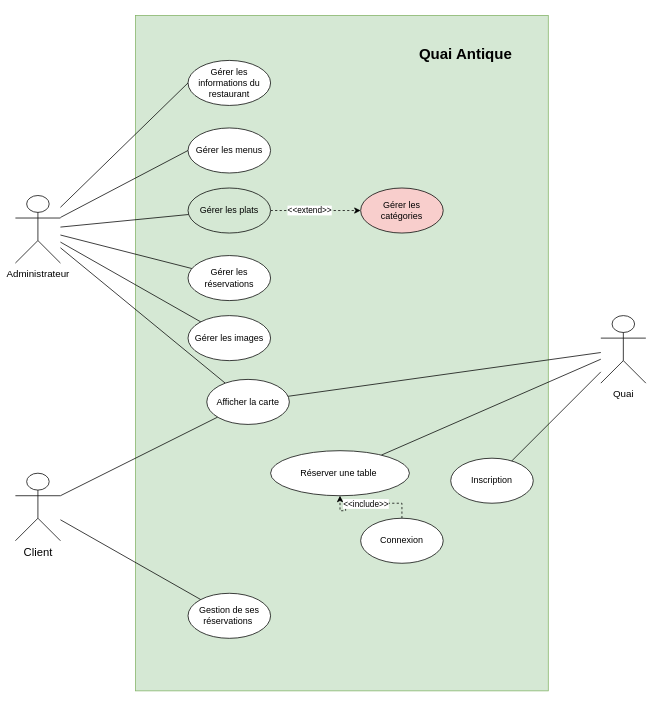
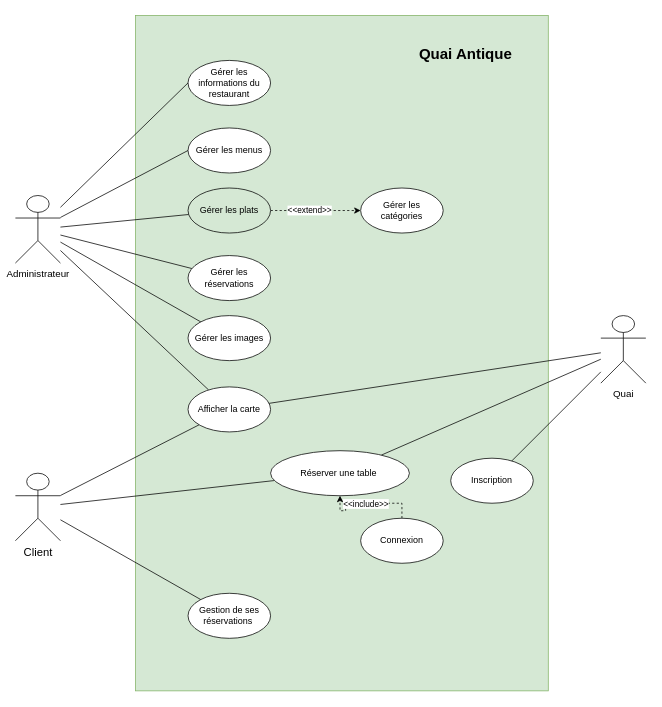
node "Gérer les catégories": fillcolor #f8cecc -> #ffffff
node "Afficher la carte": moved (248, 402) -> (229, 409)
edge "Réserver une table" -- "Client": added
